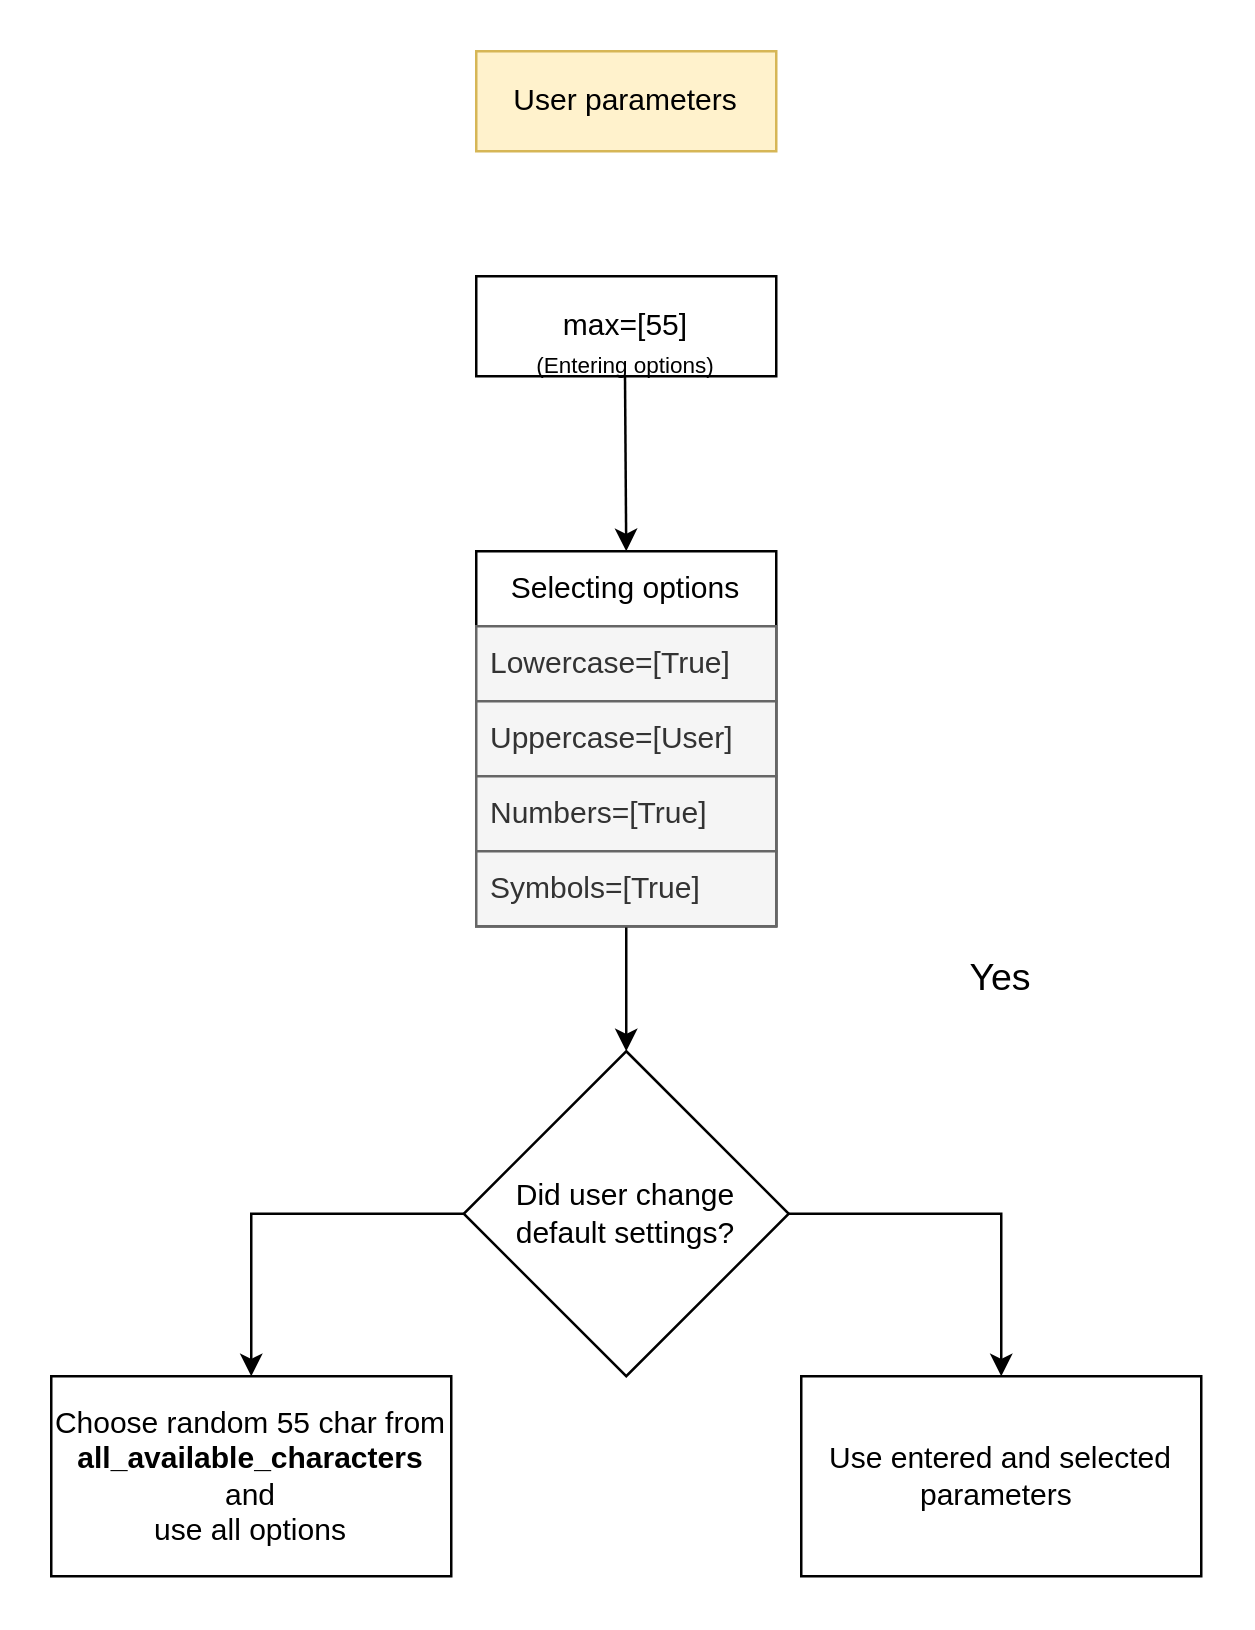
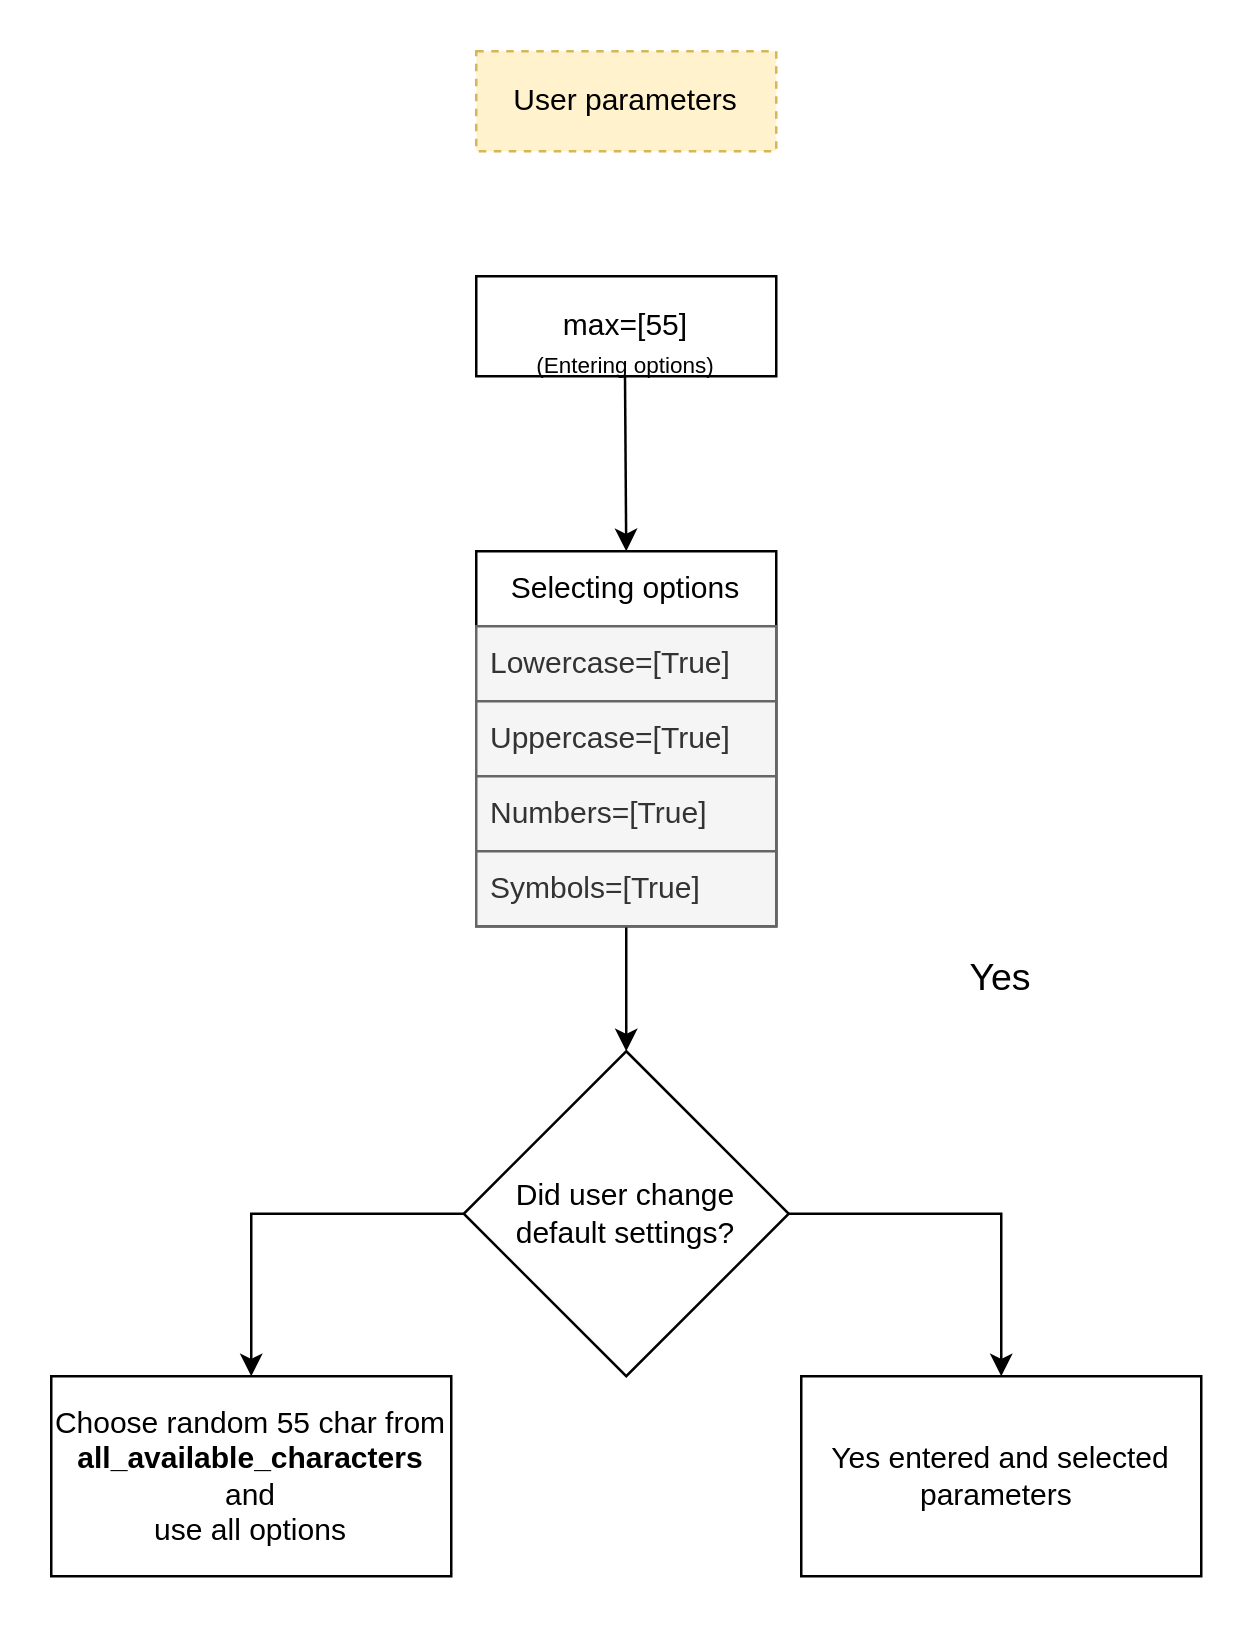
node "User parameters": style solid -> dashed
node "Uppercase=[User]": label "Uppercase=[User]" -> "Uppercase=[True]"
node "Use entered and selected parameters": label "Use entered and selected parameters" -> "Yes entered and selected parameters"
